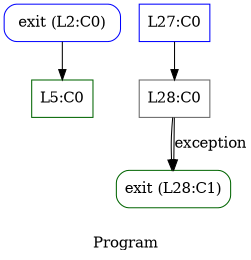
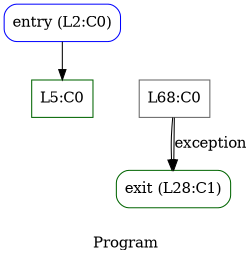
node "exit (L2:C0)": label "exit (L2:C0)" -> "entry (L2:C0)"
node "L27:C0": removed
node "L28:C0": label "L28:C0" -> "L68:C0"
